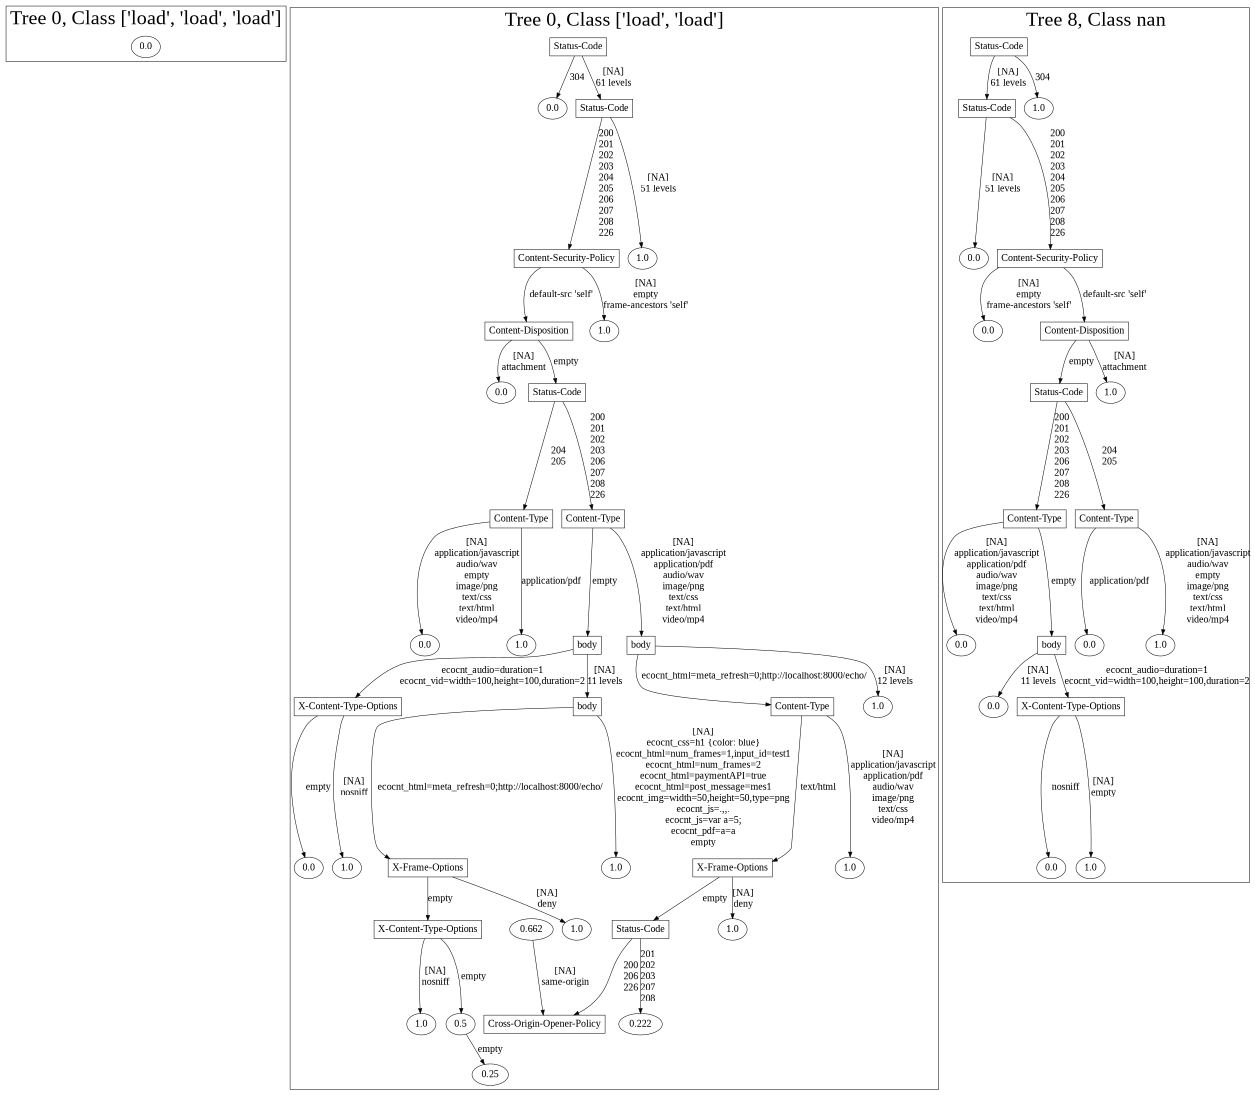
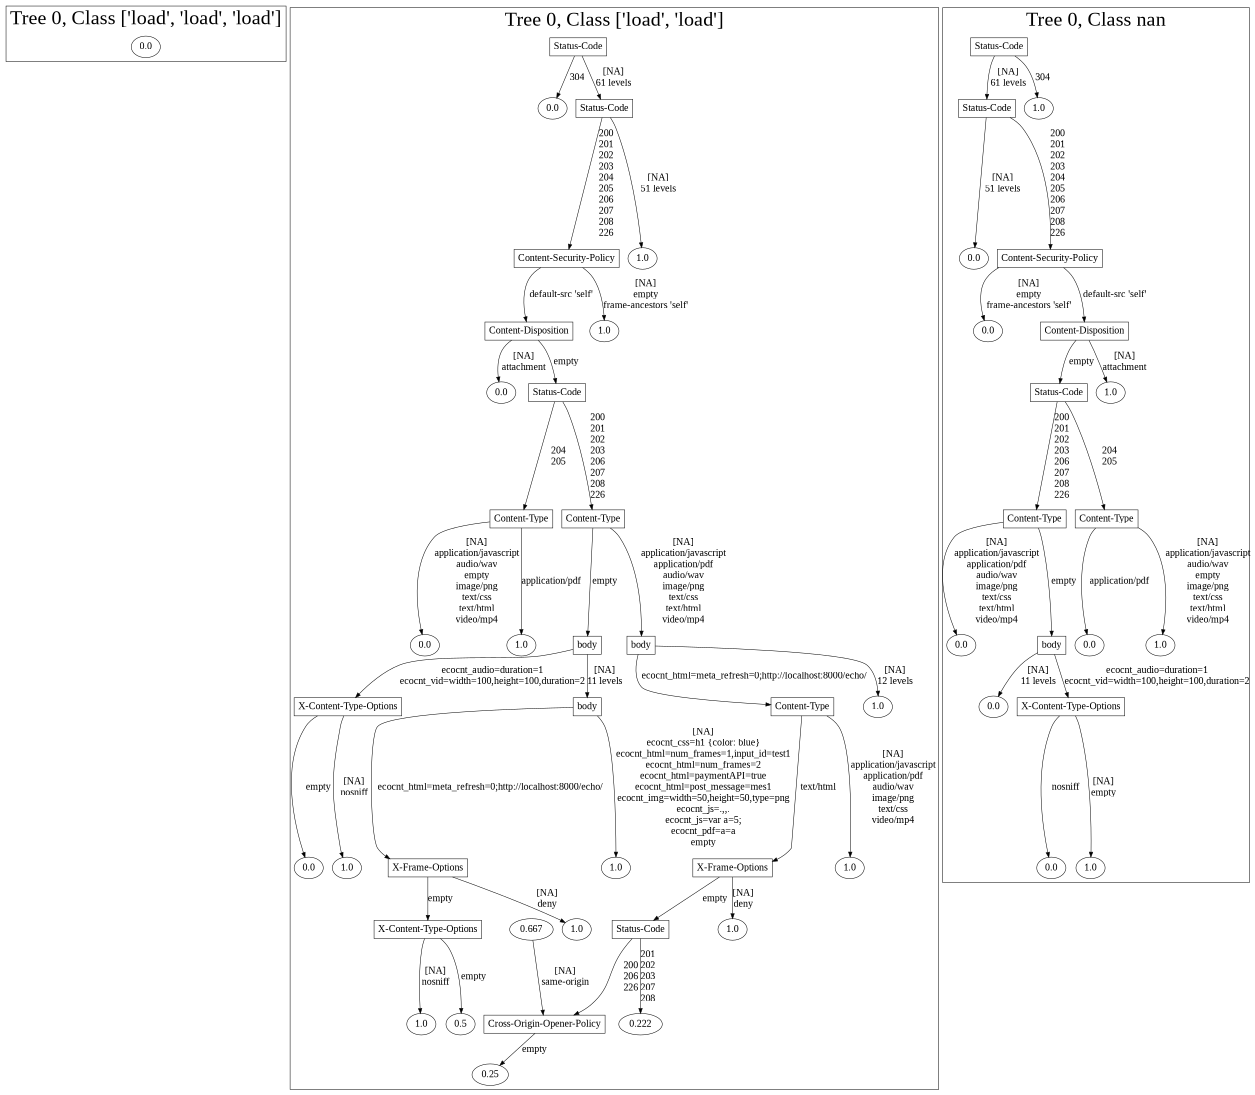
cluster "Tree 8, Class nan": label "Tree 8, Class nan" -> "Tree 0, Class nan"
node "0.662": label "0.662" -> "0.667"
edge "0.5" -> "0.25": now "Cross-Origin-Opener-Policy" -> "0.25"
